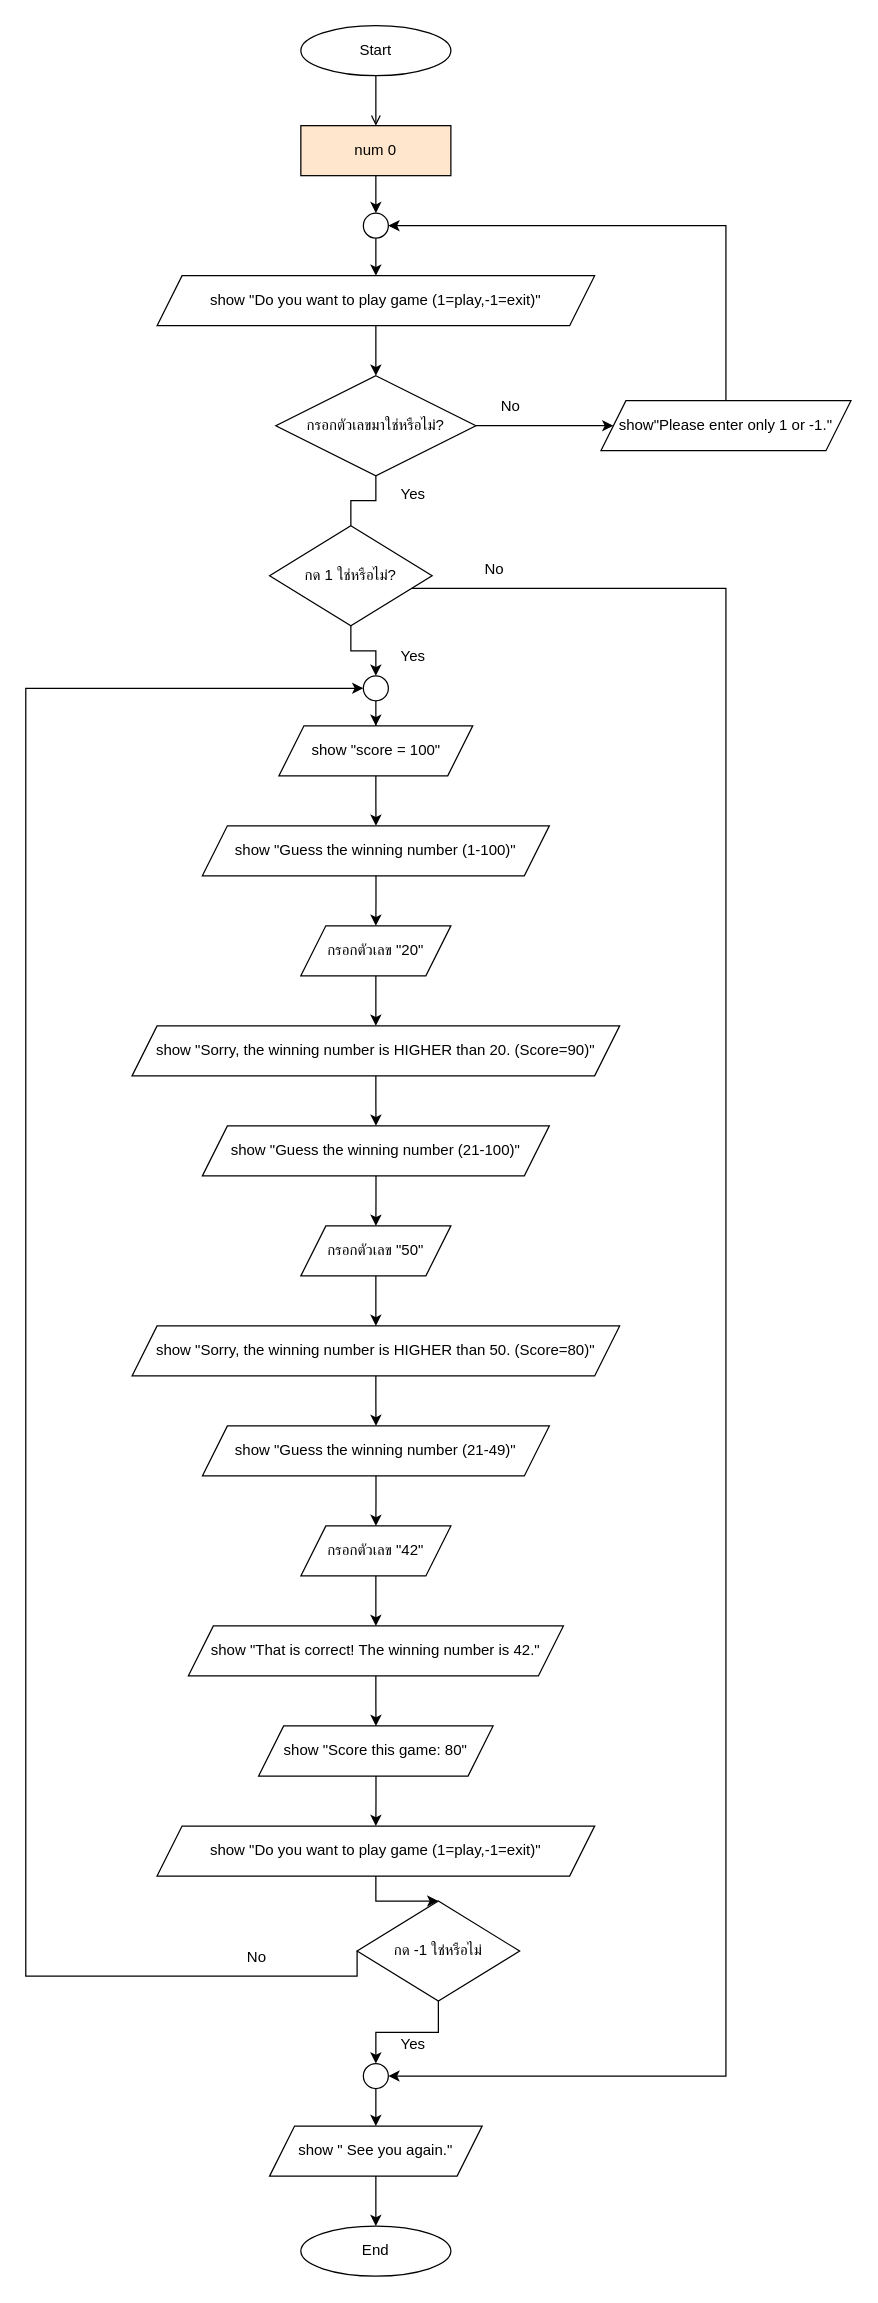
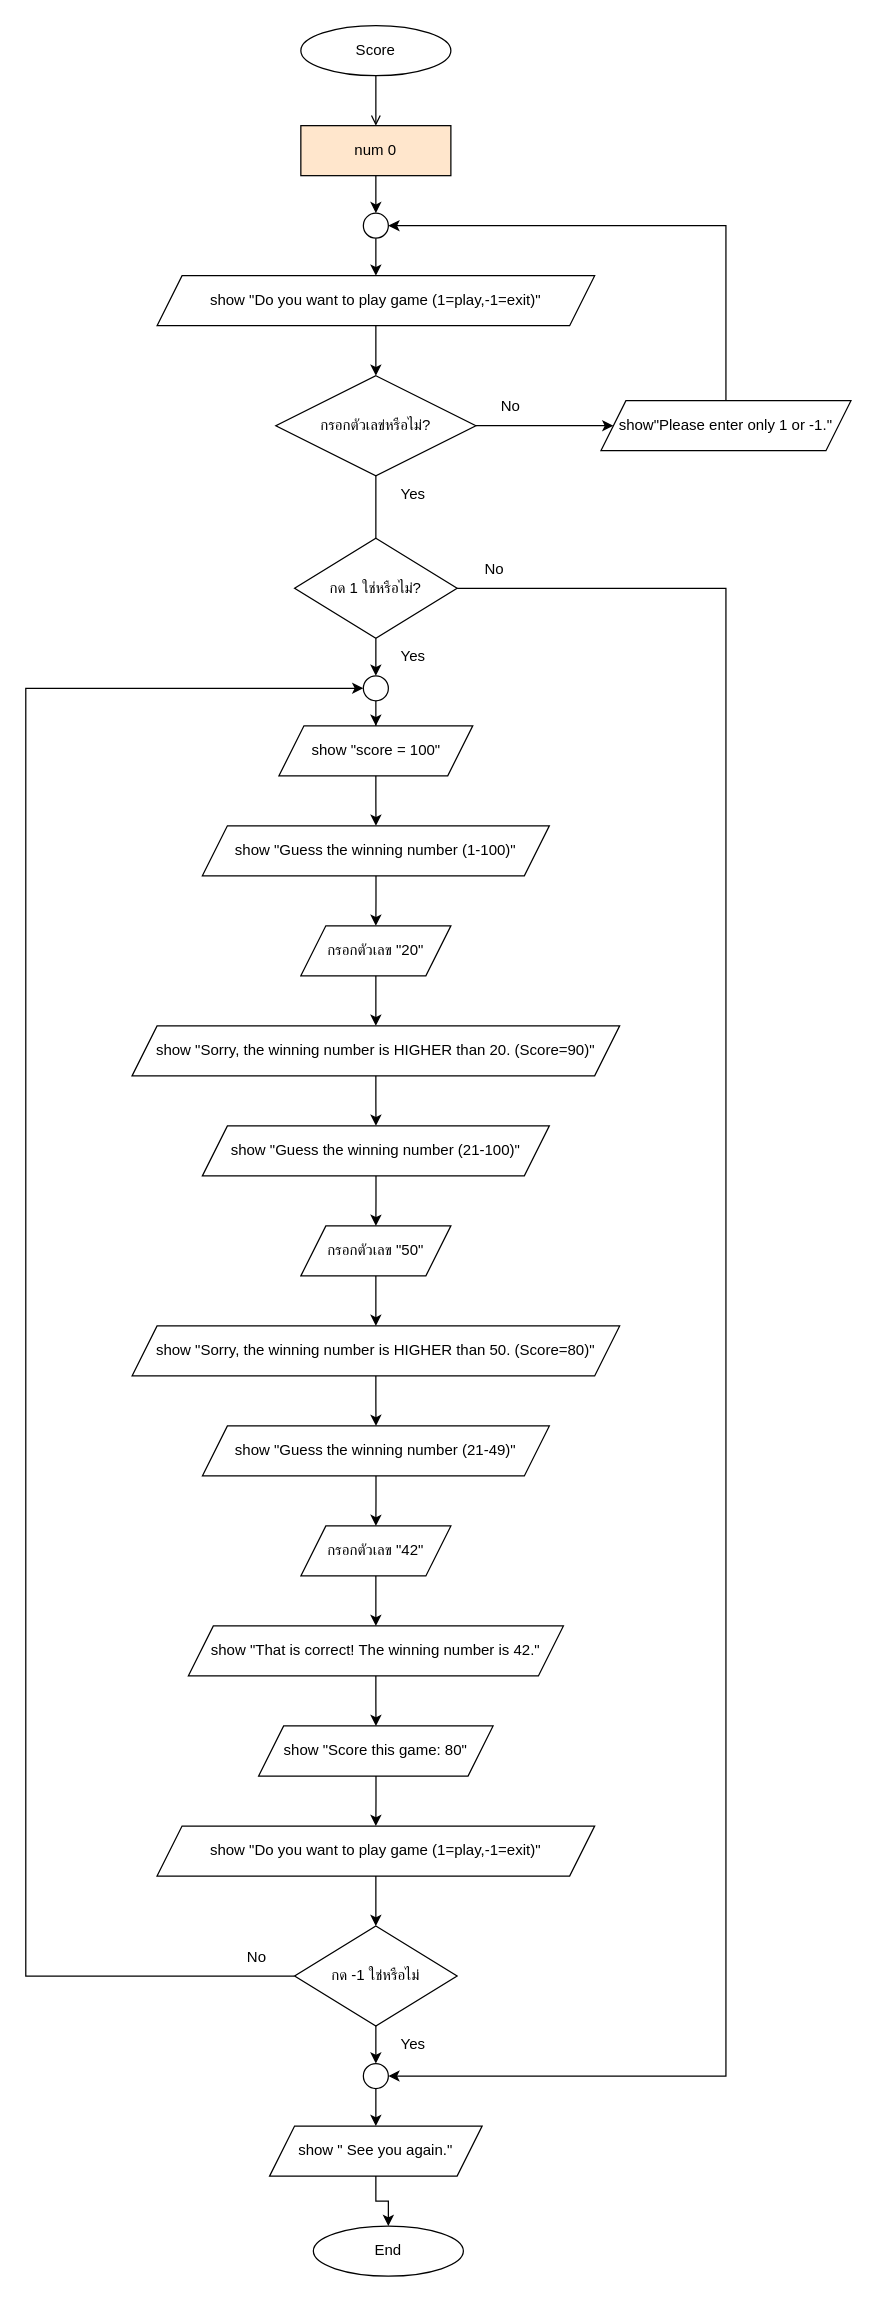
node "Start": label "Start" -> "Score"
node "กรอกตัวเลขมาใช่หรือไม่?": label "กรอกตัวเลขมาใช่หรือไม่?" -> "กรอกตัวเลข่หรือไม่?"
node "กด 1 ใช่หรือไม่?": moved (351, 576) -> (376, 588)
node "กด -1 ใช่หรือไม่": moved (438, 1951) -> (376, 1976)
node "End": moved (376, 2251) -> (388, 2251)
